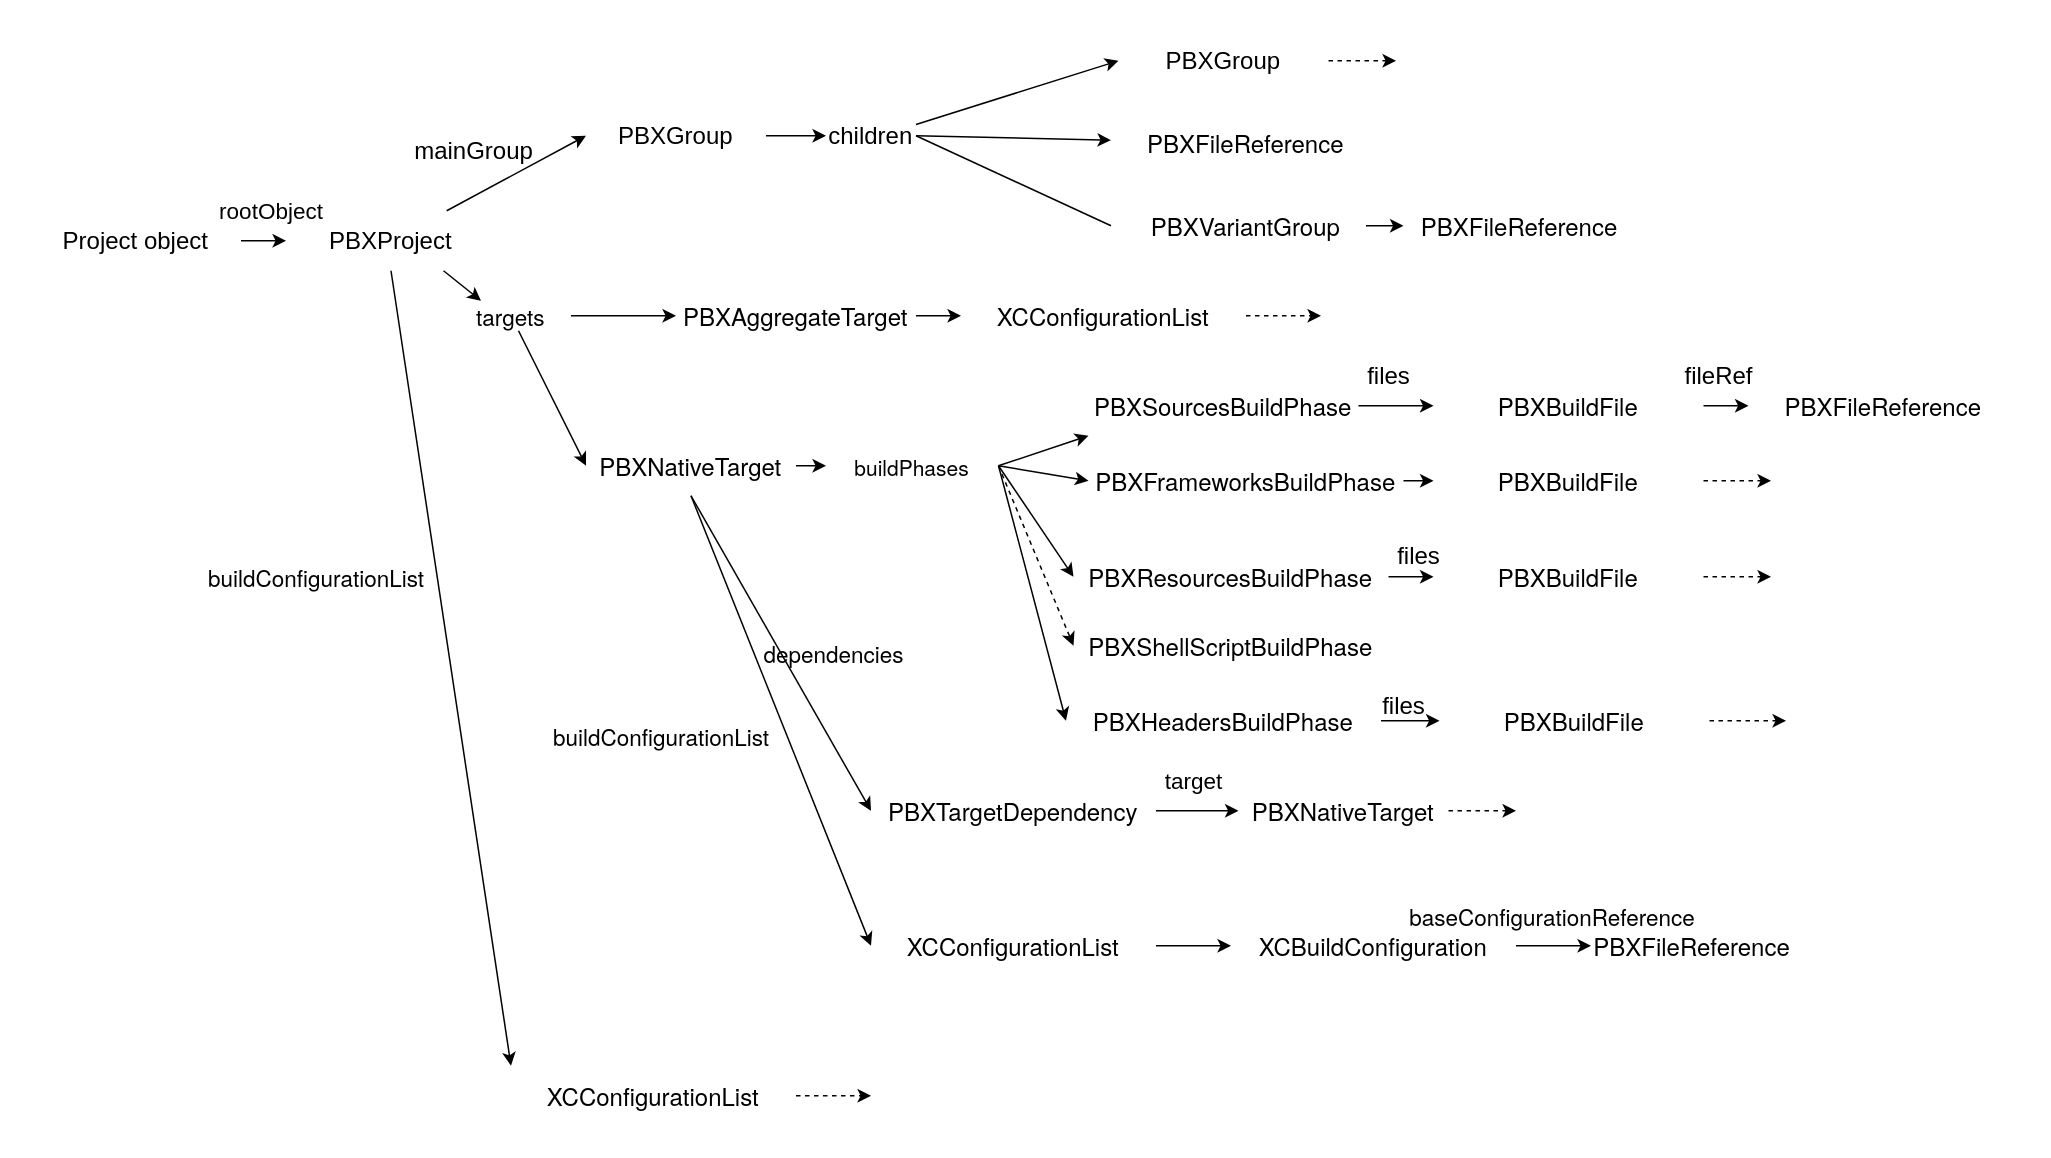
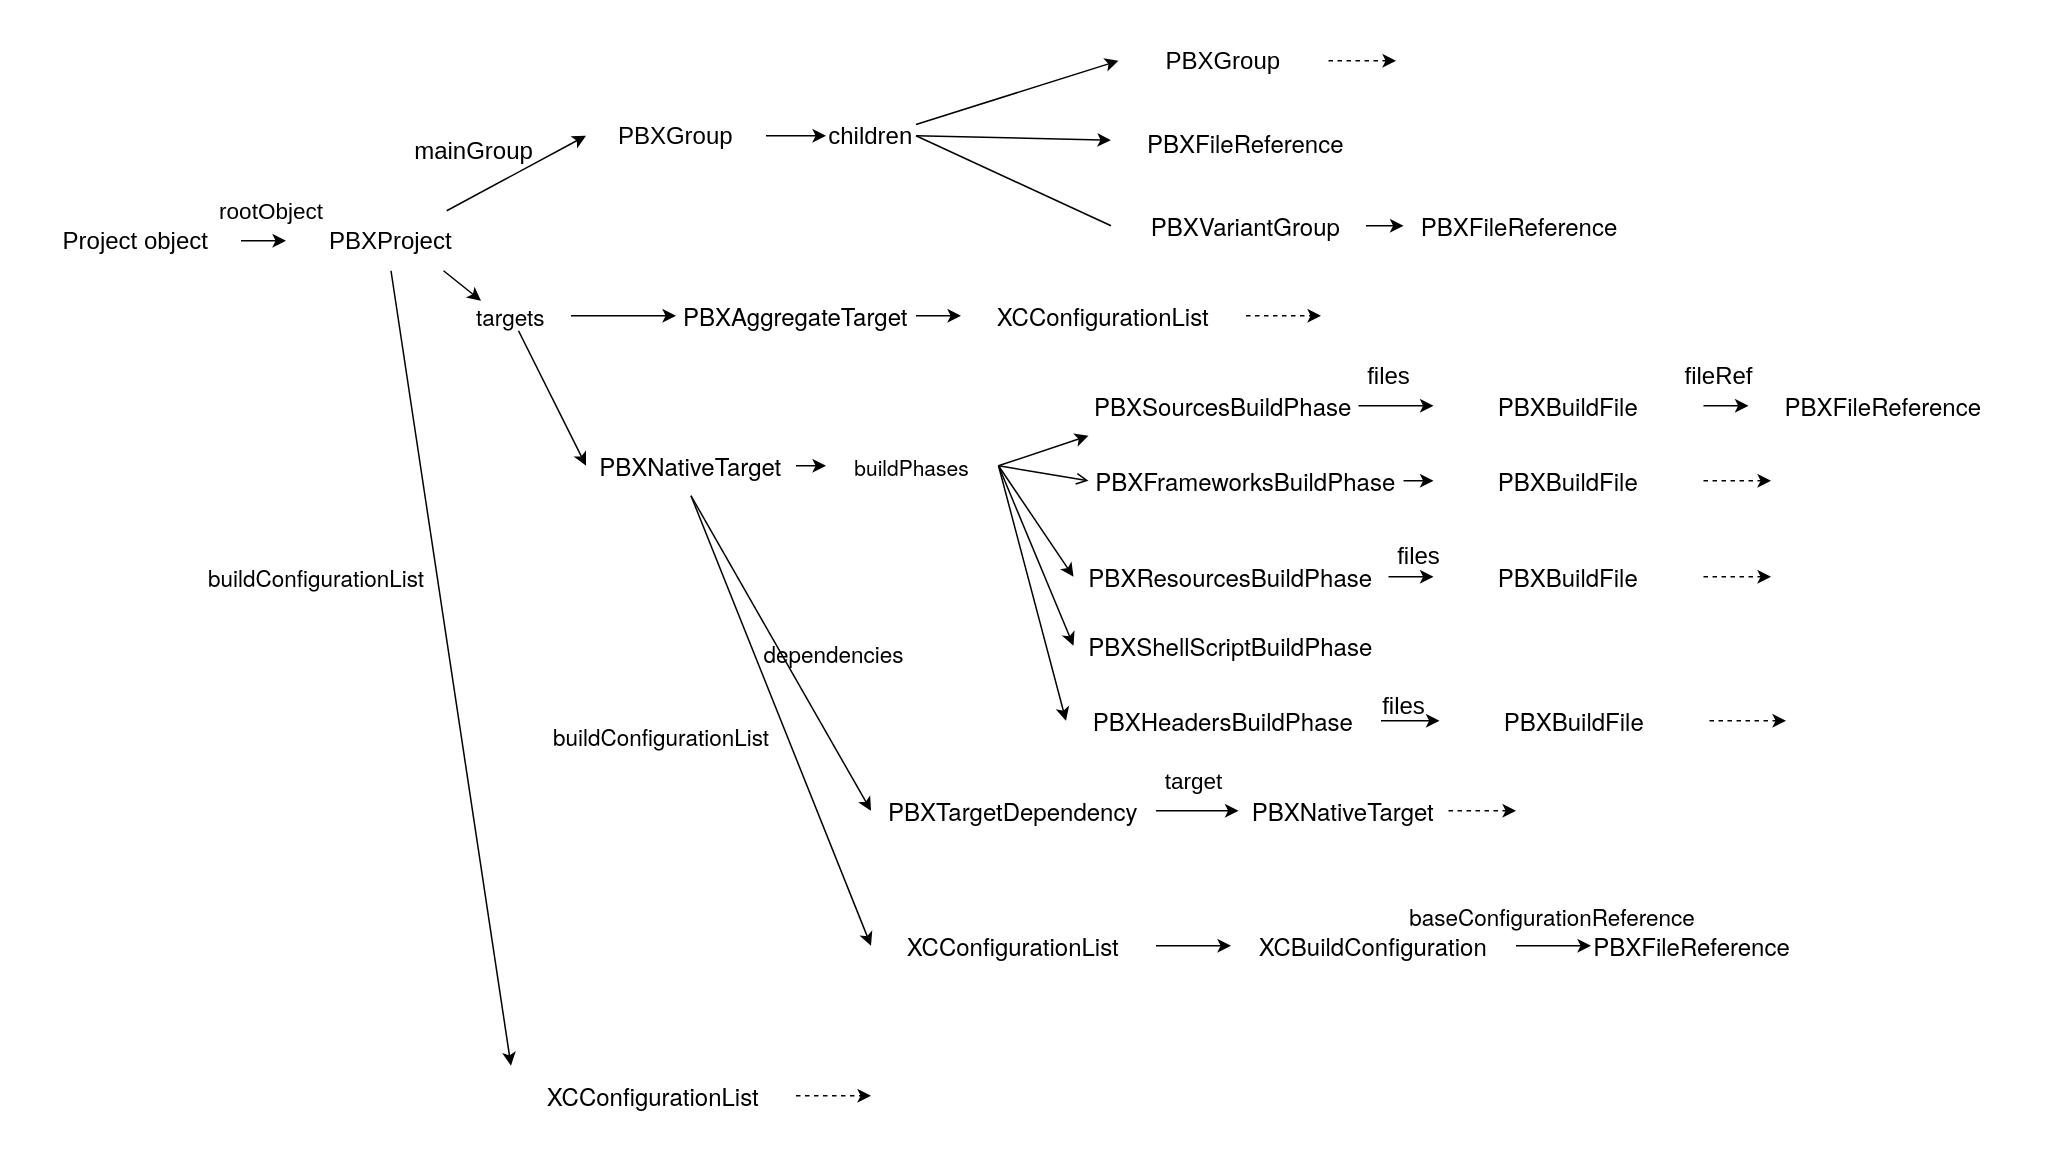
edge "buildPhases" -> "PBXFrameworksBuildPhase": arrowhead classic -> open
edge "buildPhases" -> "PBXShellScriptBuildPhase": style dashed -> solid
